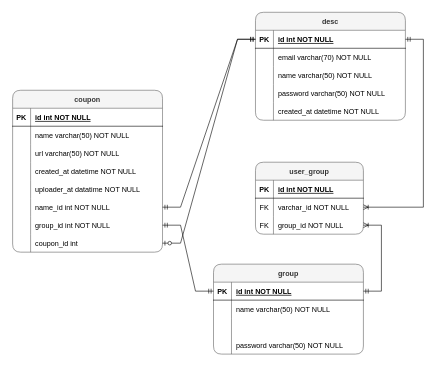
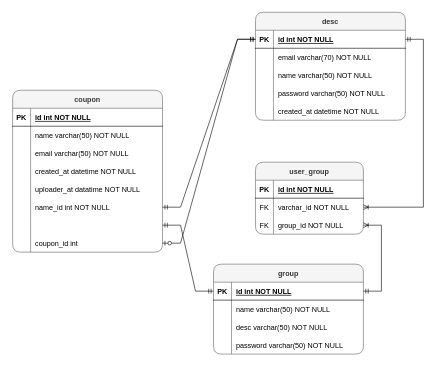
node "url varchar(50) NOT NULL": label "url varchar(50) NOT NULL" -> "email varchar(50) NOT NULL"
node "group_id int NOT NULL": removed
node "desc varchar(50) NOT NULL": added
